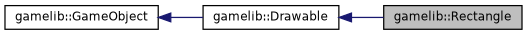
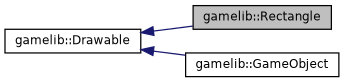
edge "gamelib::Drawable" -> "gamelib::GameObject": reversed
